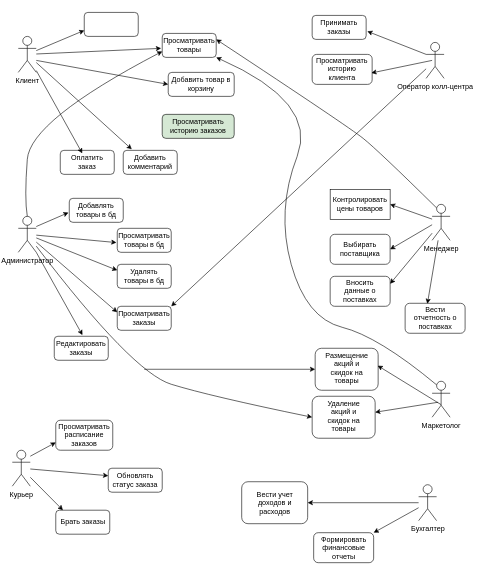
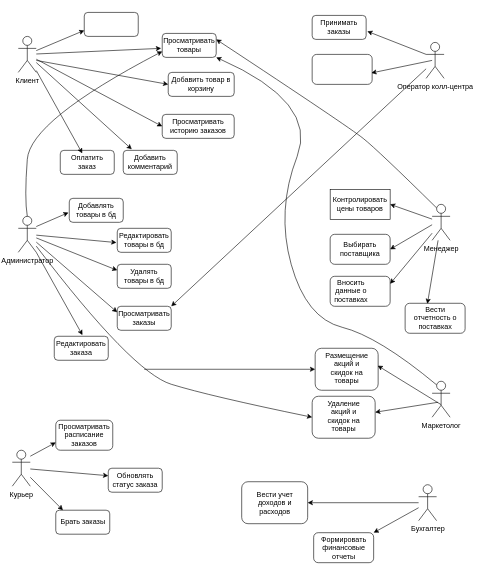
node "Просматривать историю клиента": removed
edge "Клиент" -> "Просматривать историю заказов": added
node "Просматривать историю заказов": fillcolor #d5e8d4 -> #ffffff
node "Просматривать товары в бд": label "Просматривать товары в бд" -> "Редактировать товары в бд"
node "Вносить данные о поставках": moved (360, 291) -> (351, 291)
node "Редактировать заказы": label "Редактировать заказы" -> "Редактировать заказа"
